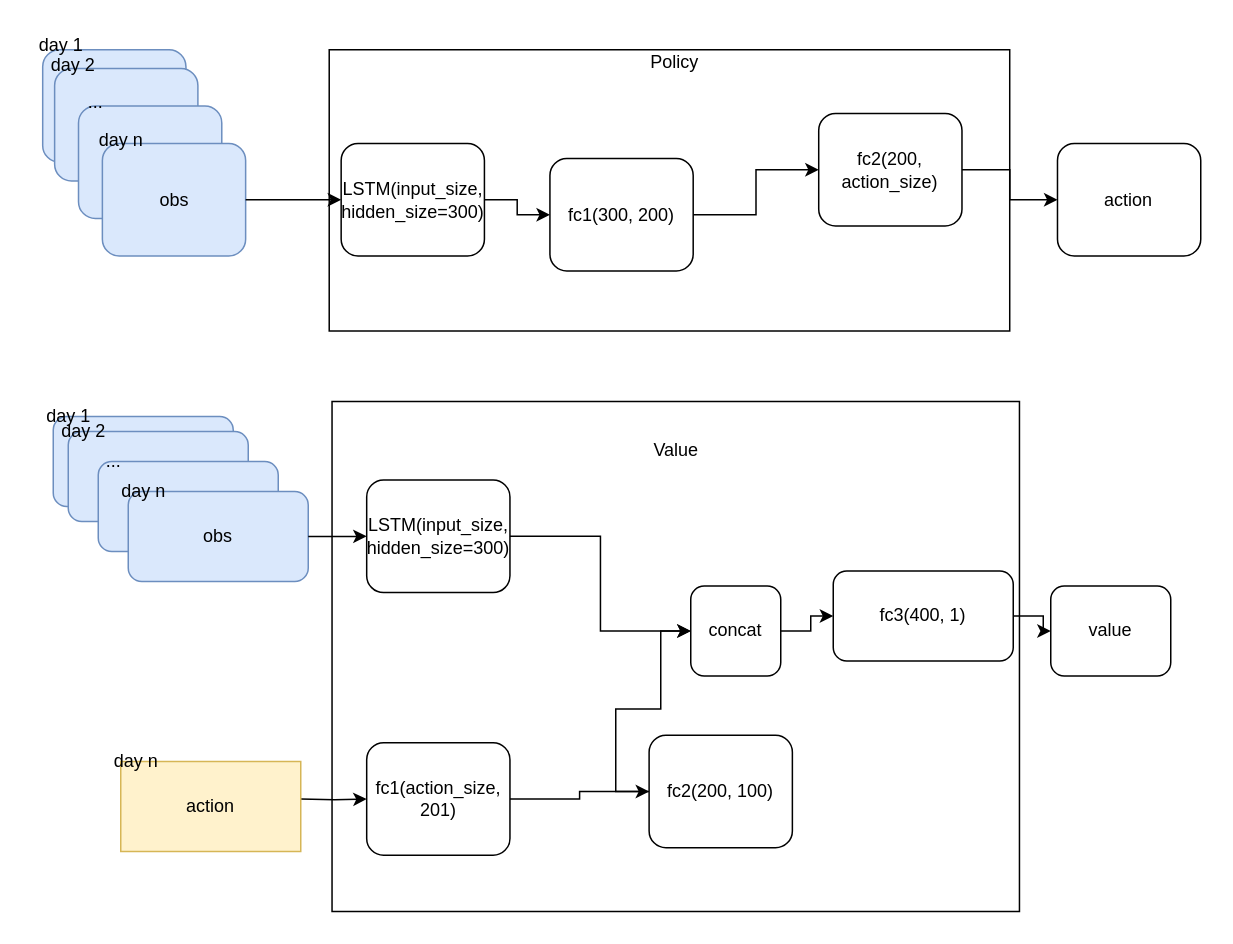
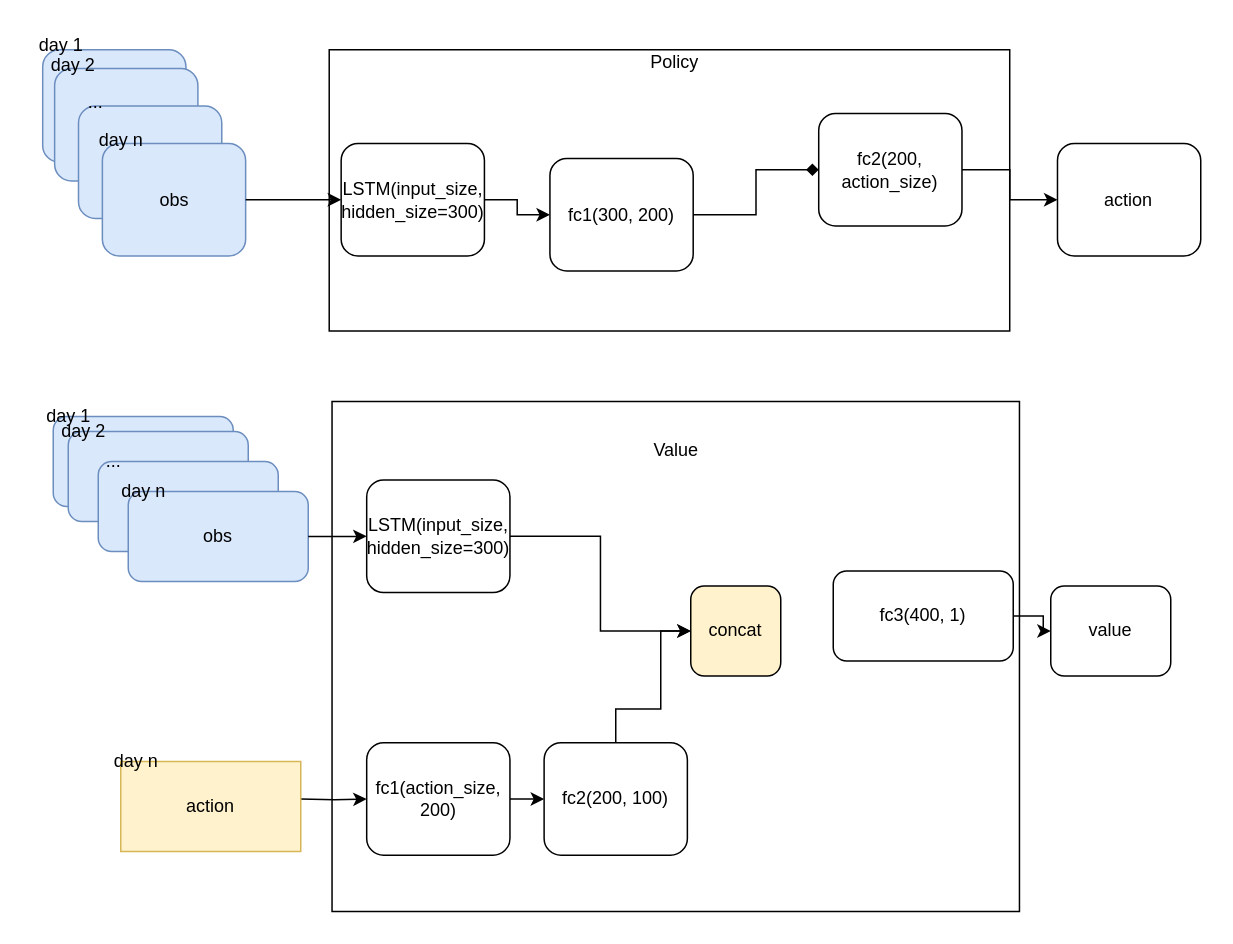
edge "fc1(300, 200)" -> "fc2(200, action_size)": arrowhead classic -> diamond
node "concat": fillcolor #ffffff -> #fff2cc
edge "concat" -> "fc3(400, 1)": removed
node "fc2(200, 100)": moved (721, 791) -> (616, 799)
node "fc1(action_size, 201)": label "fc1(action_size, 201)" -> "fc1(action_size, 200)"
